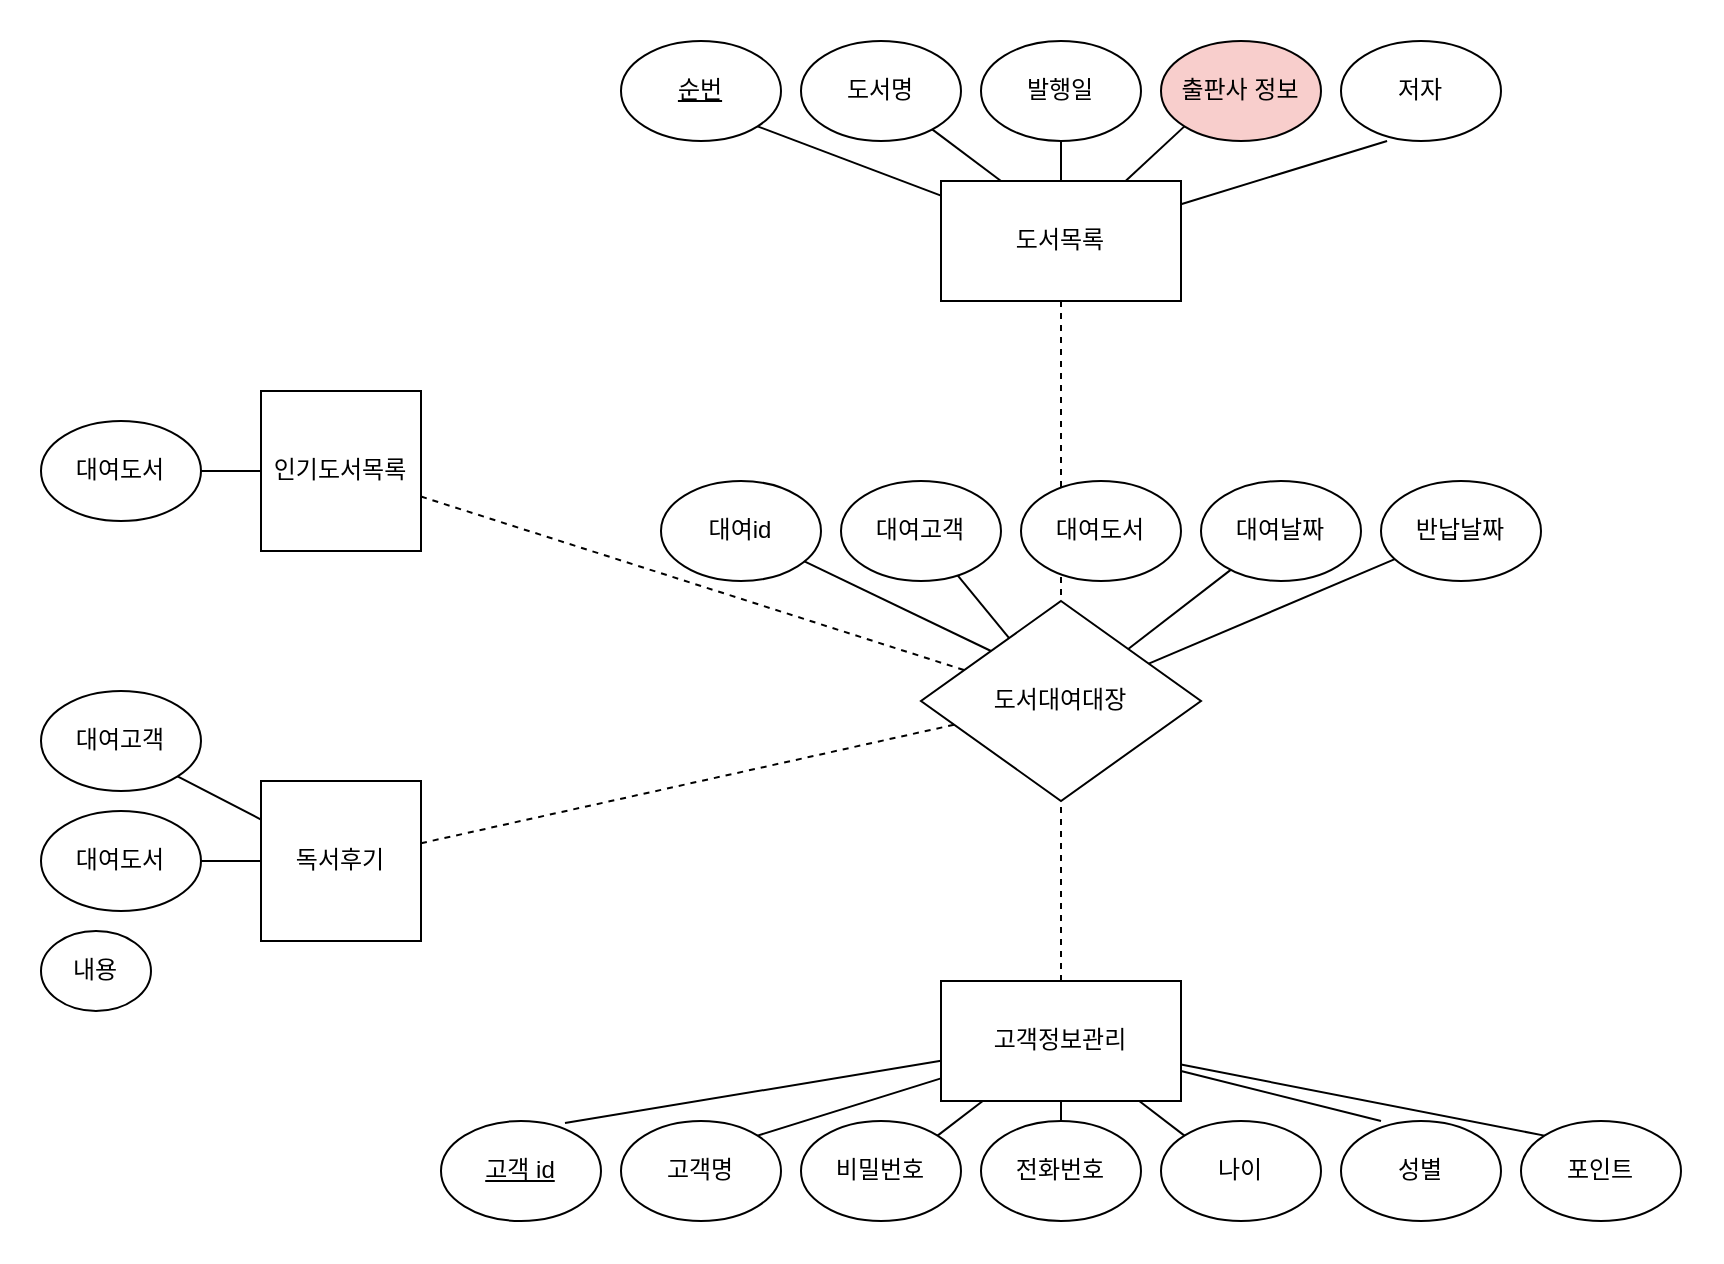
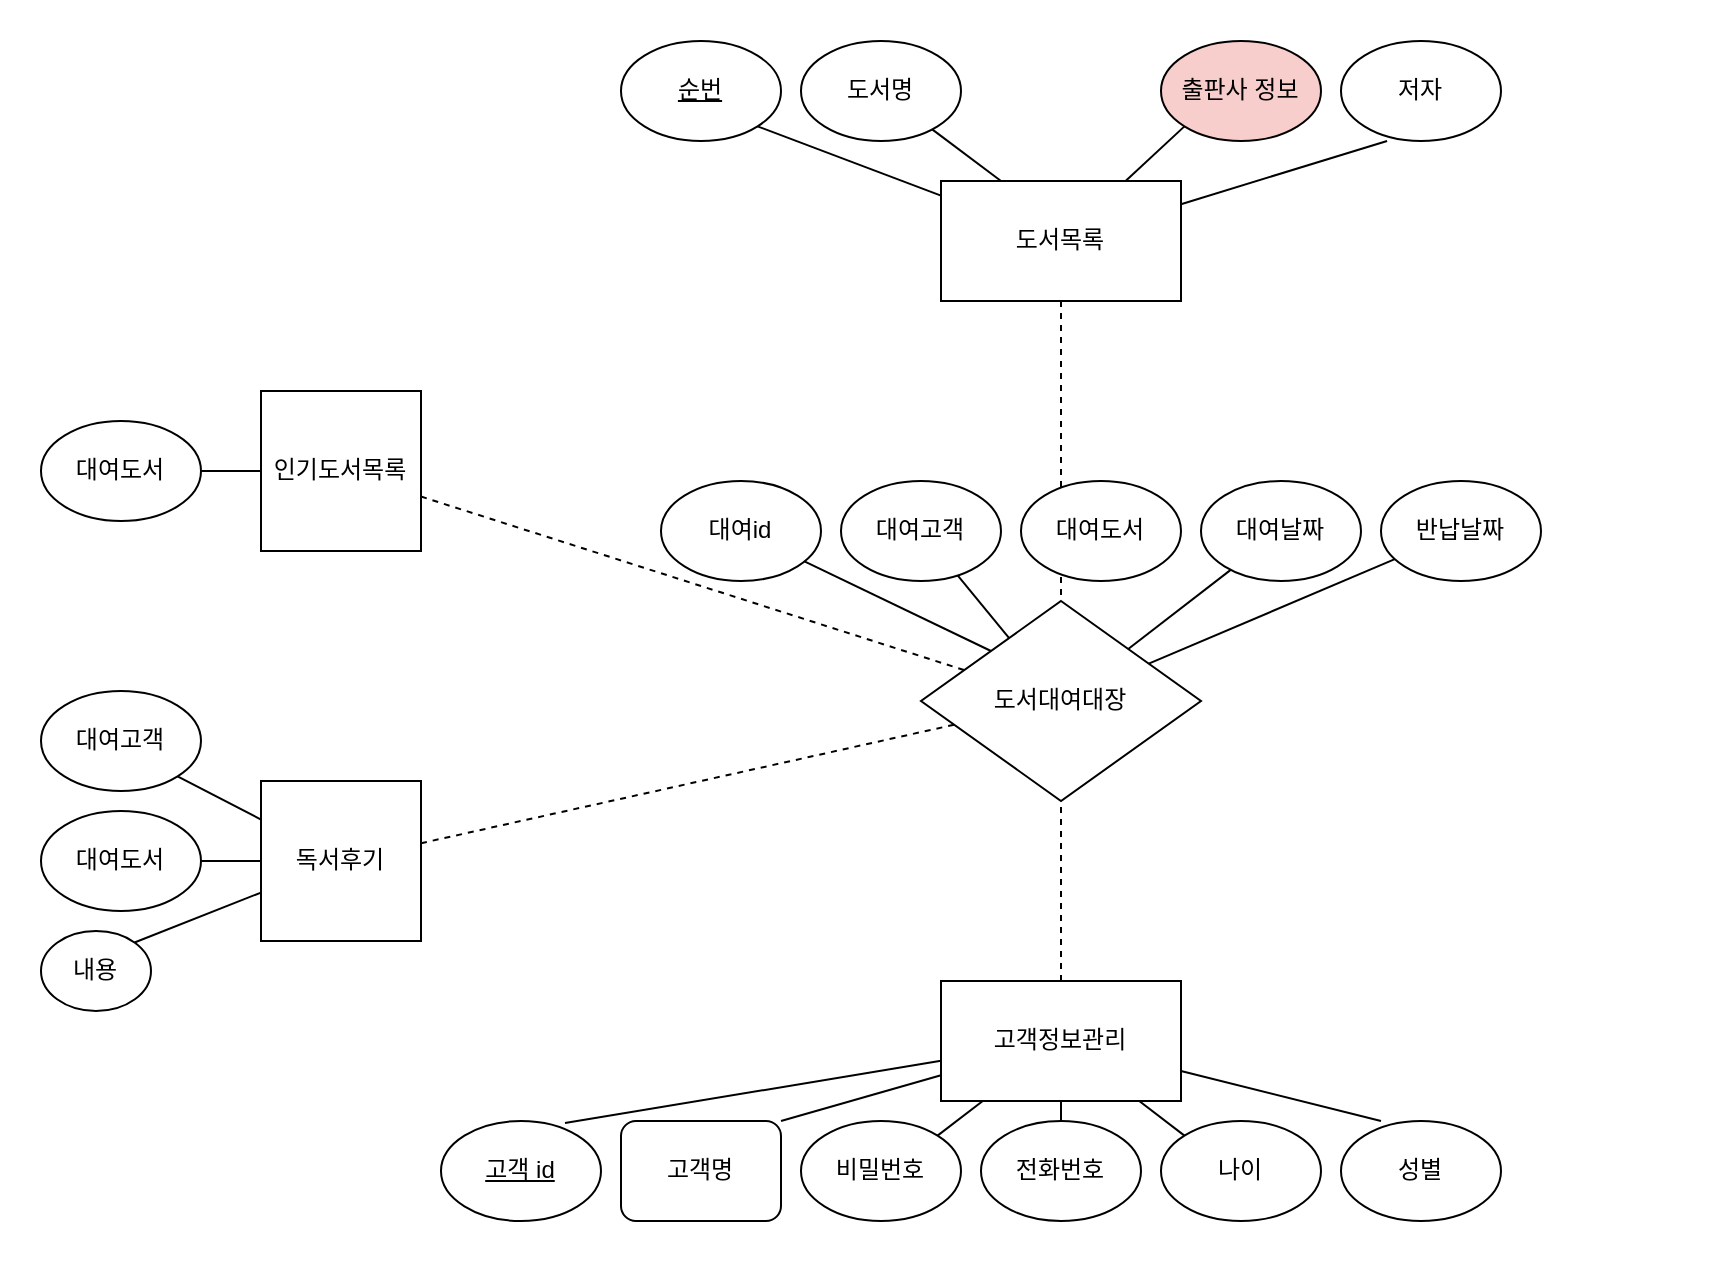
node "발행일": removed
edge "발행일" -- "도서목록": removed
edge "독서후기" -- "내용": added
edge "고객정보관리" -- "포인트": removed
node "고객명": shape ellipse -> rounded rectangle
node "포인트": removed
